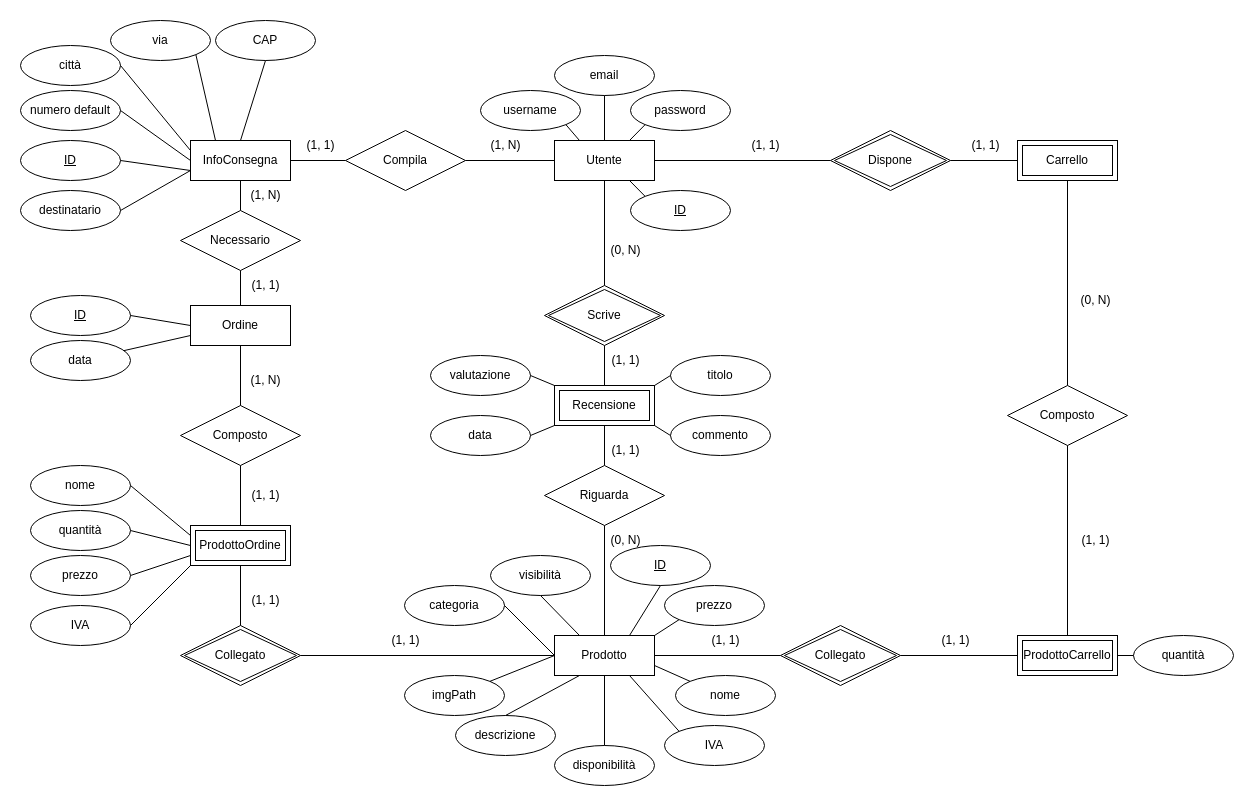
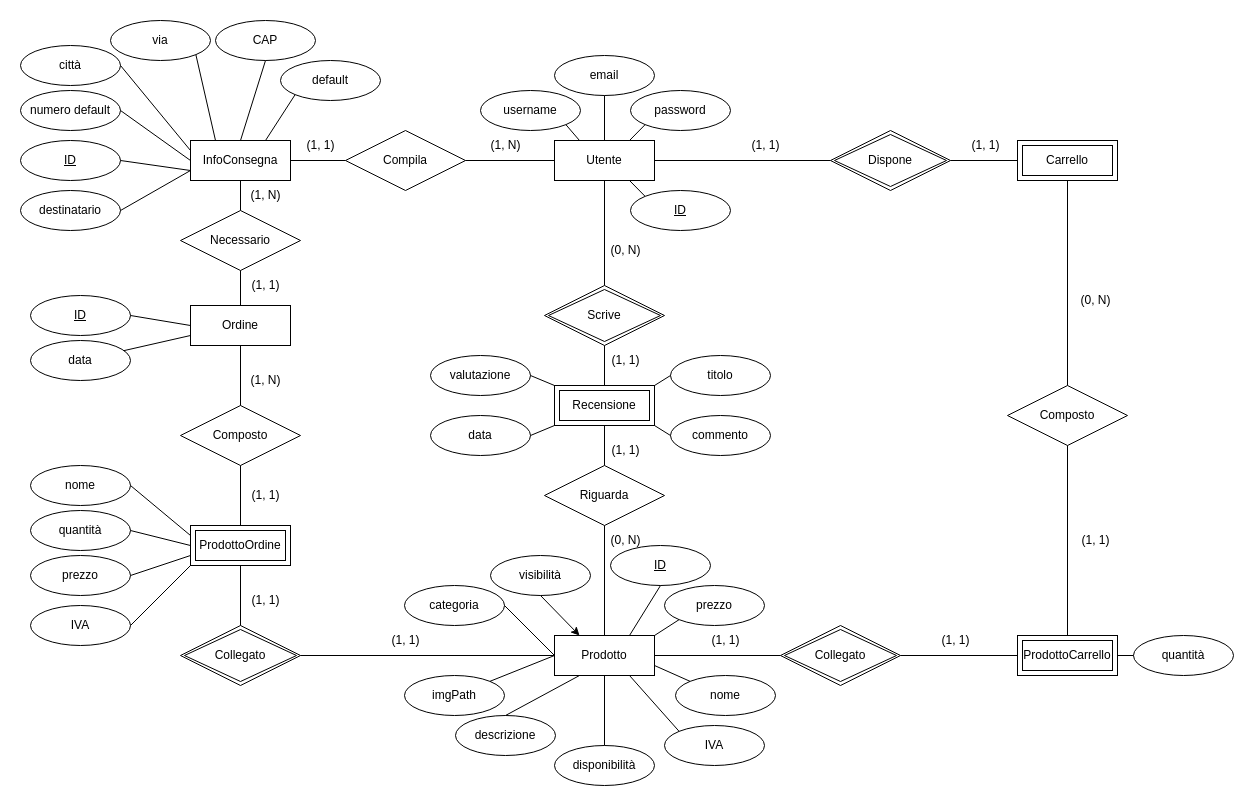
node "default": added
edge "default" -- "InfoConsegna": added
edge "visibilità" -- "Prodotto": arrowhead none -> classic
